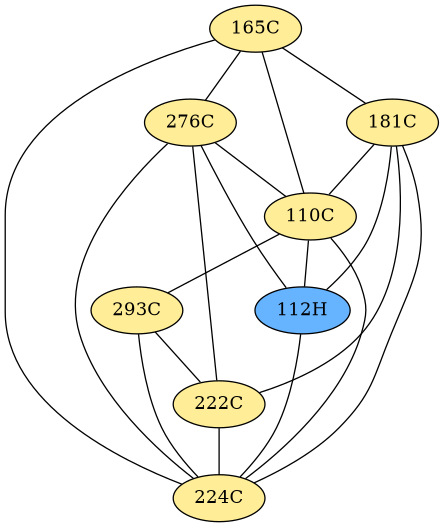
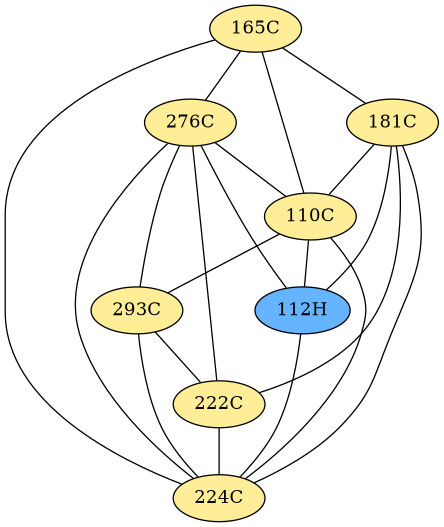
edge "276C" -- "293C": added
